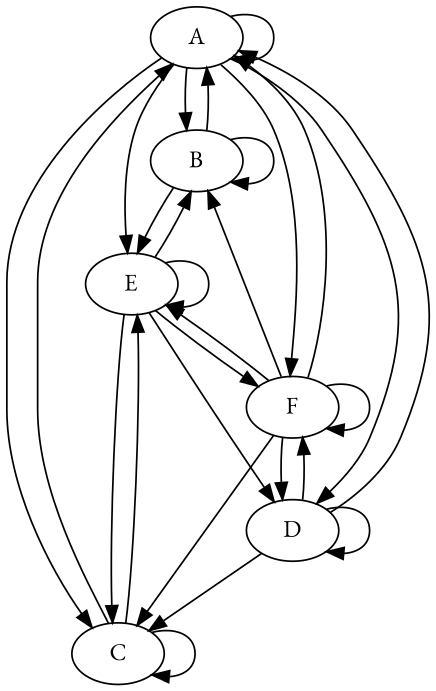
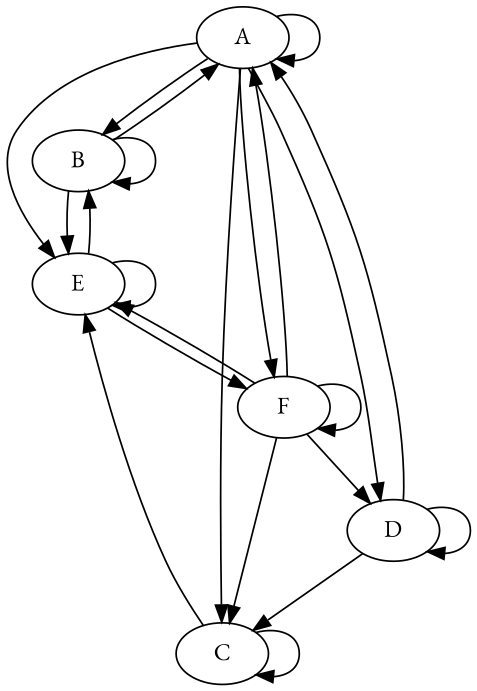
edge "F" -> "B": removed
edge "C" -> "A": removed
edge "E" -> "D": removed
edge "E" -> "C": removed
edge "D" -> "F": removed
